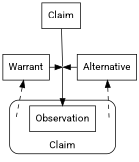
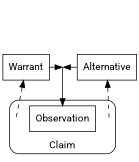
node "Claim": removed
